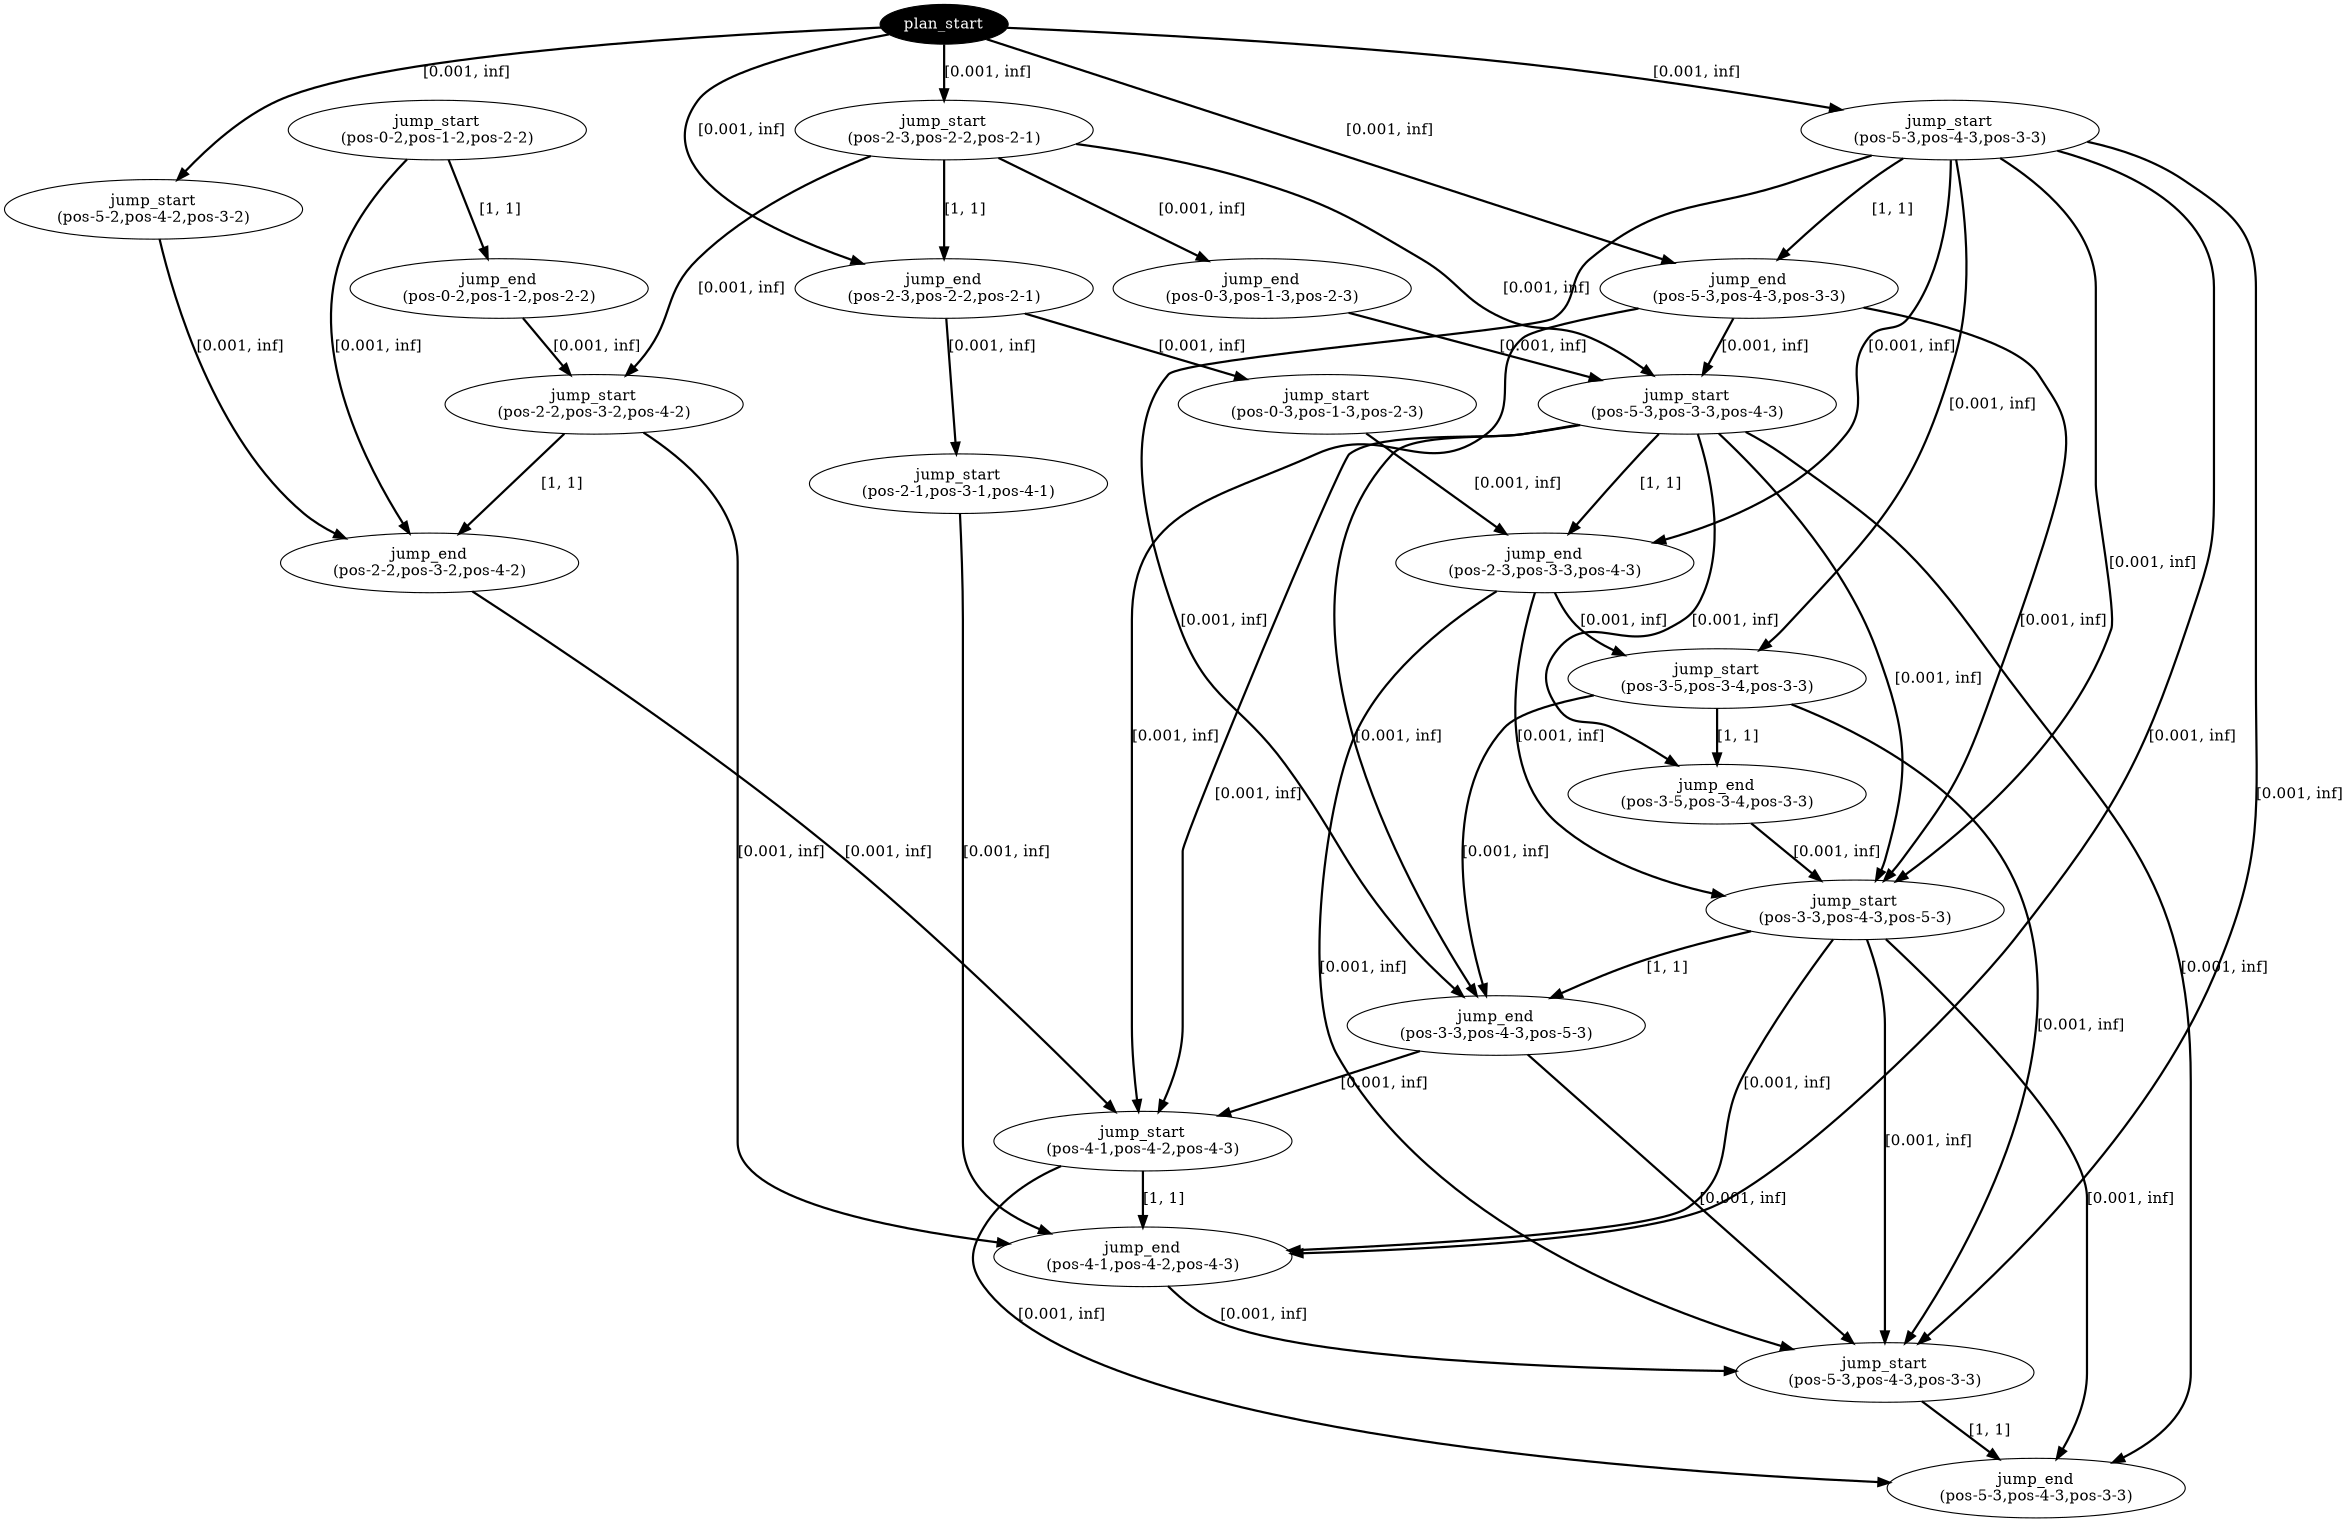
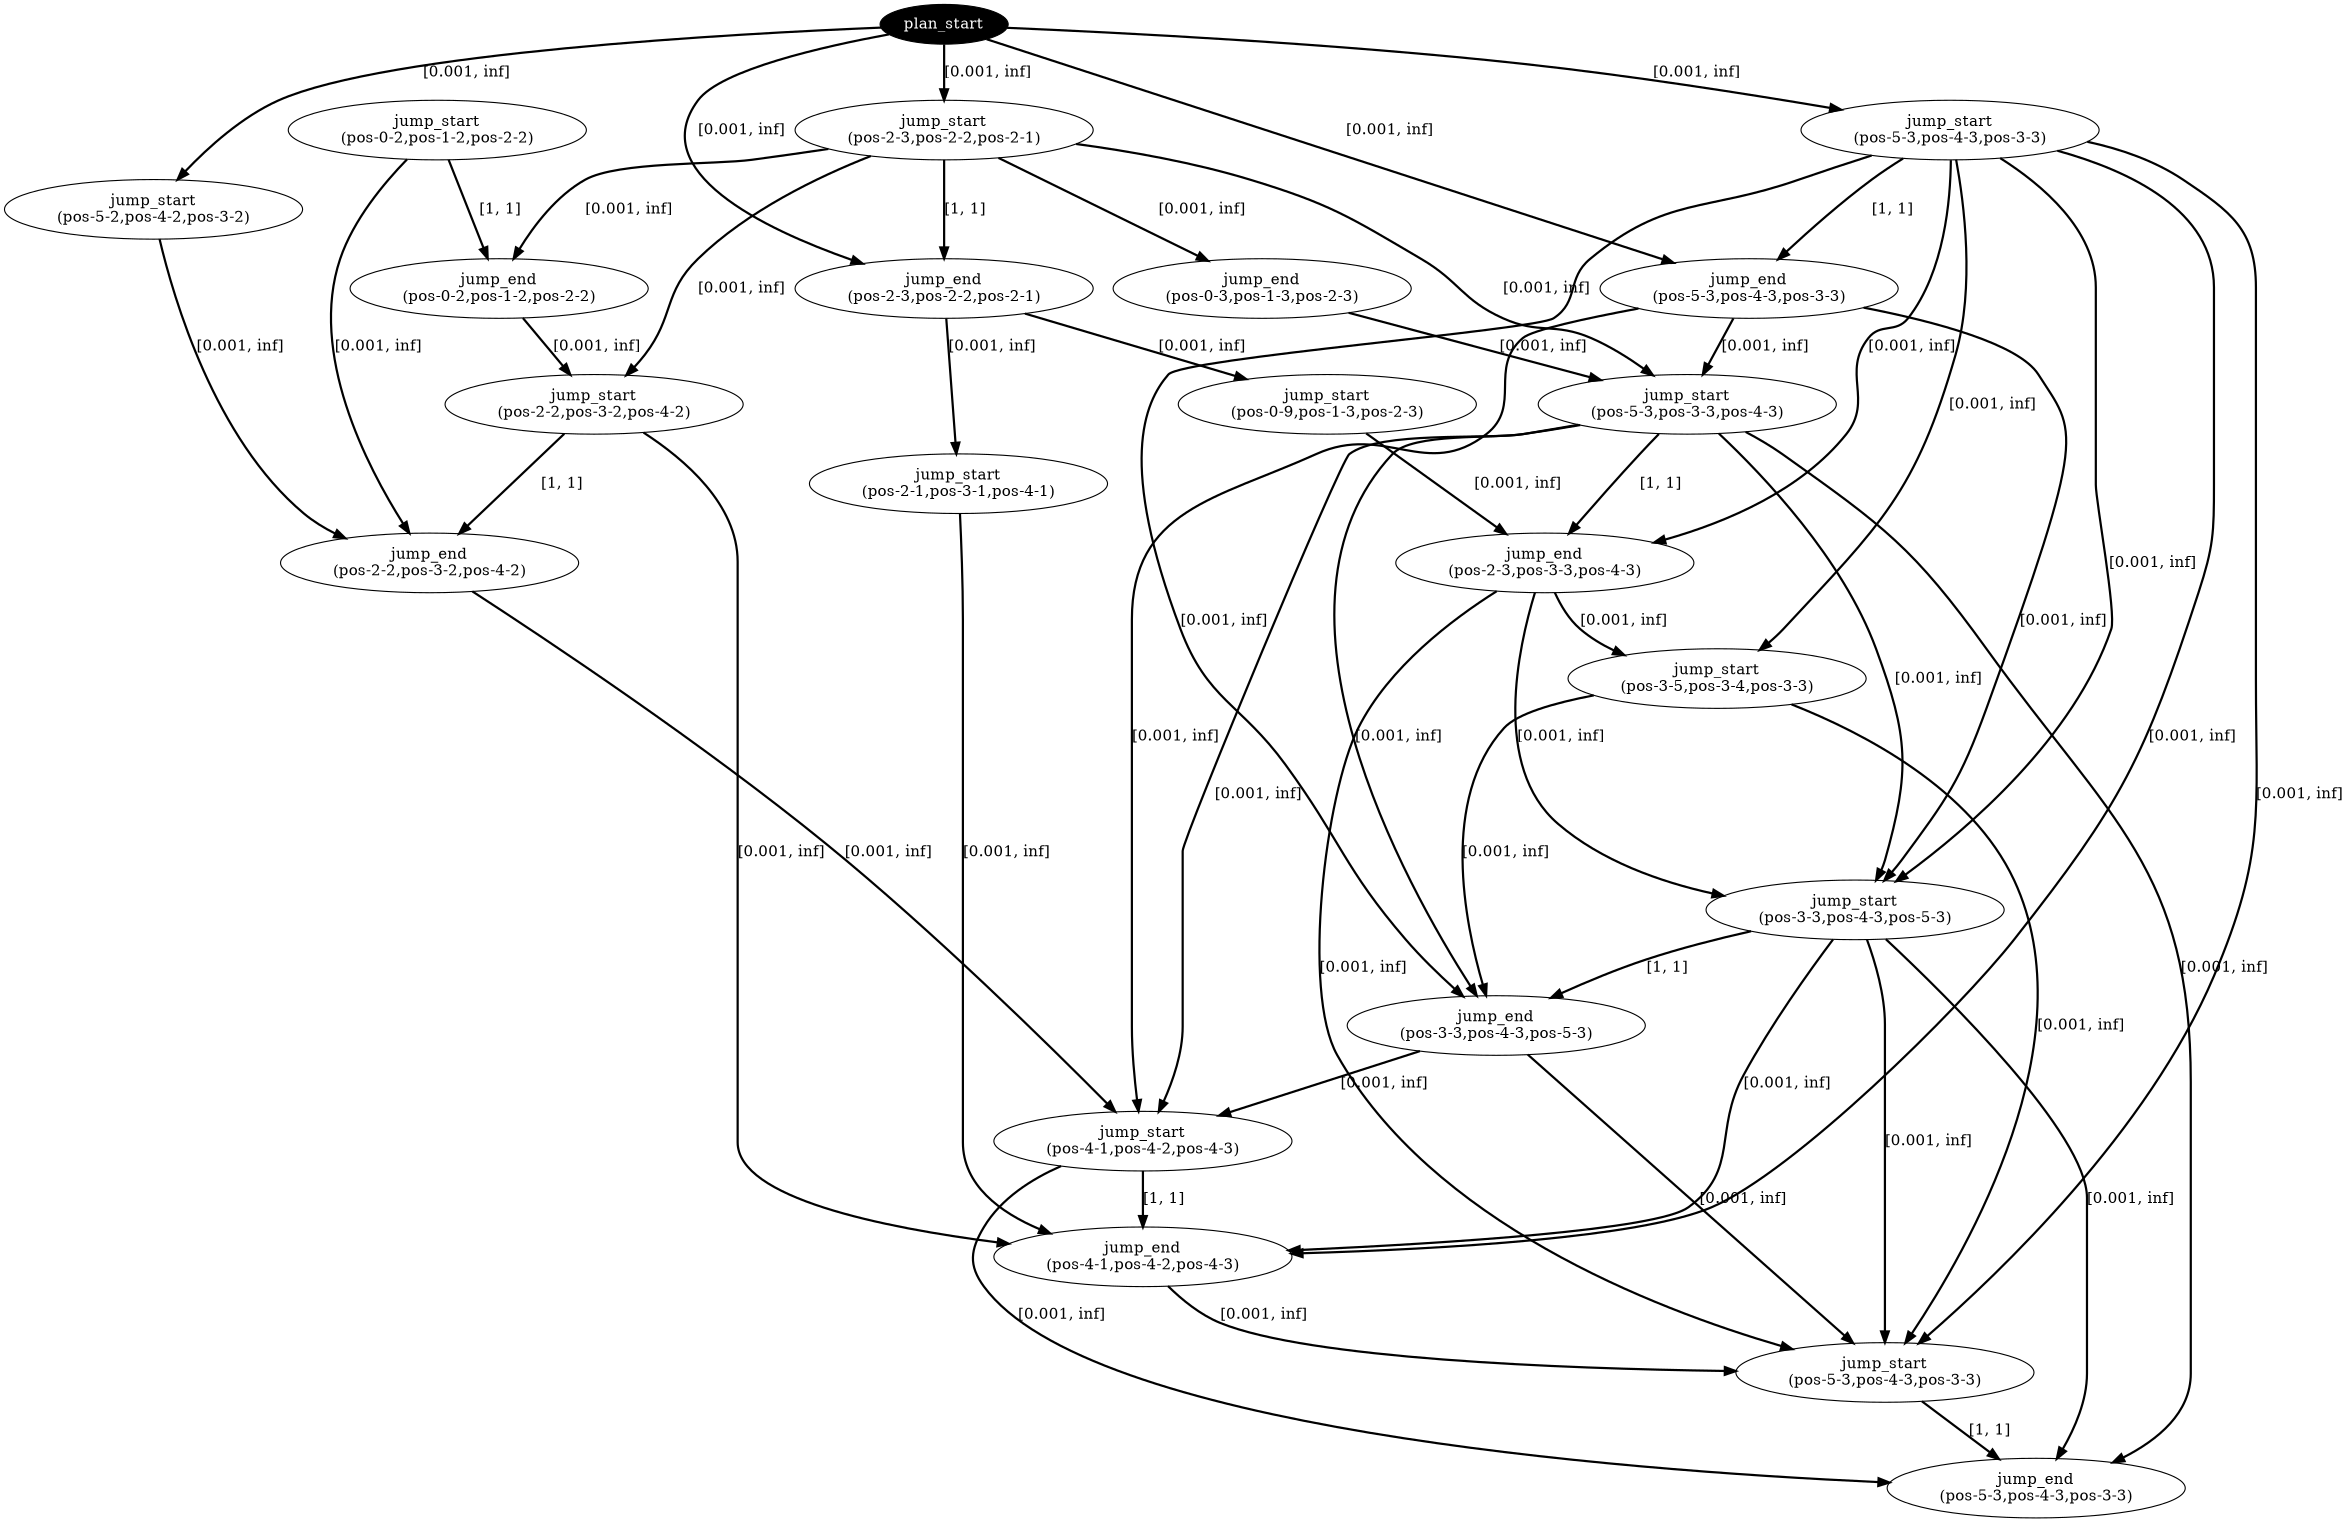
edge "jump_start (pos-2-3,pos-2-2,pos-2-1)" -> "jump_end (pos-0-2,pos-1-2,pos-2-2)": added, label "[0.001, inf]"
node "jump_start (pos-0-3,pos-1-3,pos-2-3)": label "jump_start (pos-0-3,pos-1-3,pos-2-3)" -> "jump_start (pos-0-9,pos-1-3,pos-2-3)"
node "jump_end (pos-3-5,pos-3-4,pos-3-3)": removed
